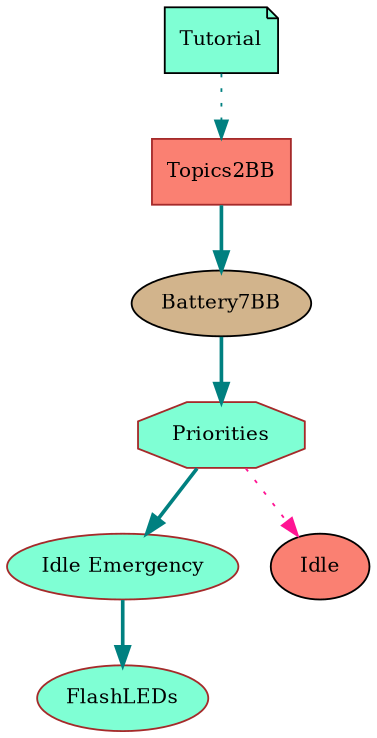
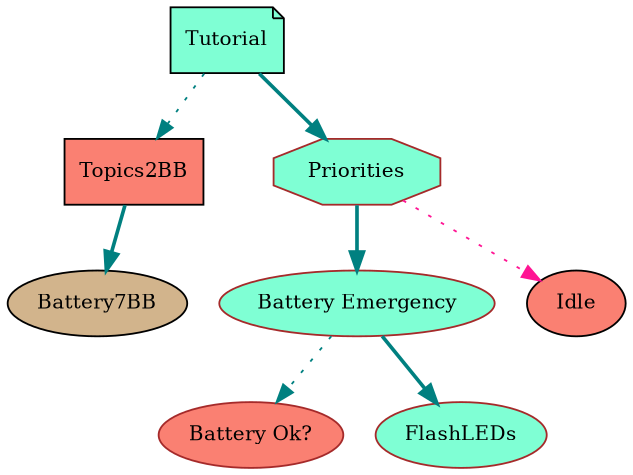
node "Topics2BB": color brown -> black
edge "Battery7BB" -> "Priorities": now "Tutorial" -> "Priorities"
node "Battery Ok?": added
node "Idle Emergency": label "Idle Emergency" -> "Battery Emergency"
